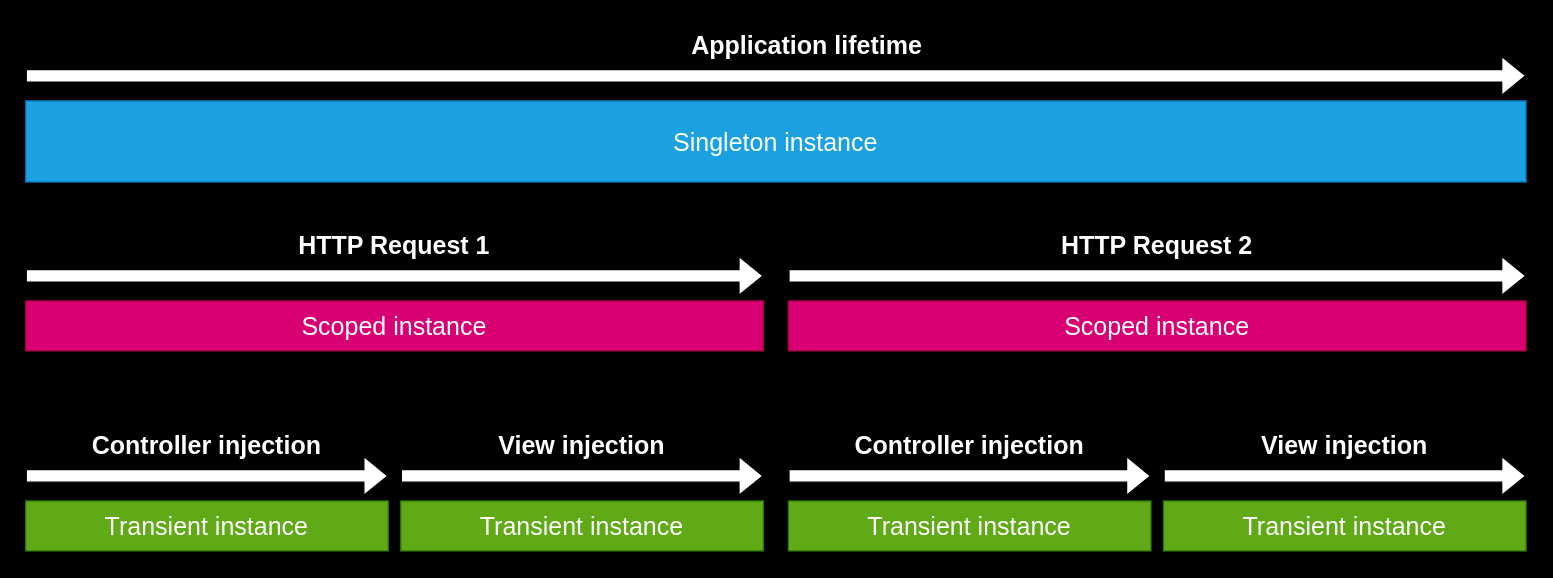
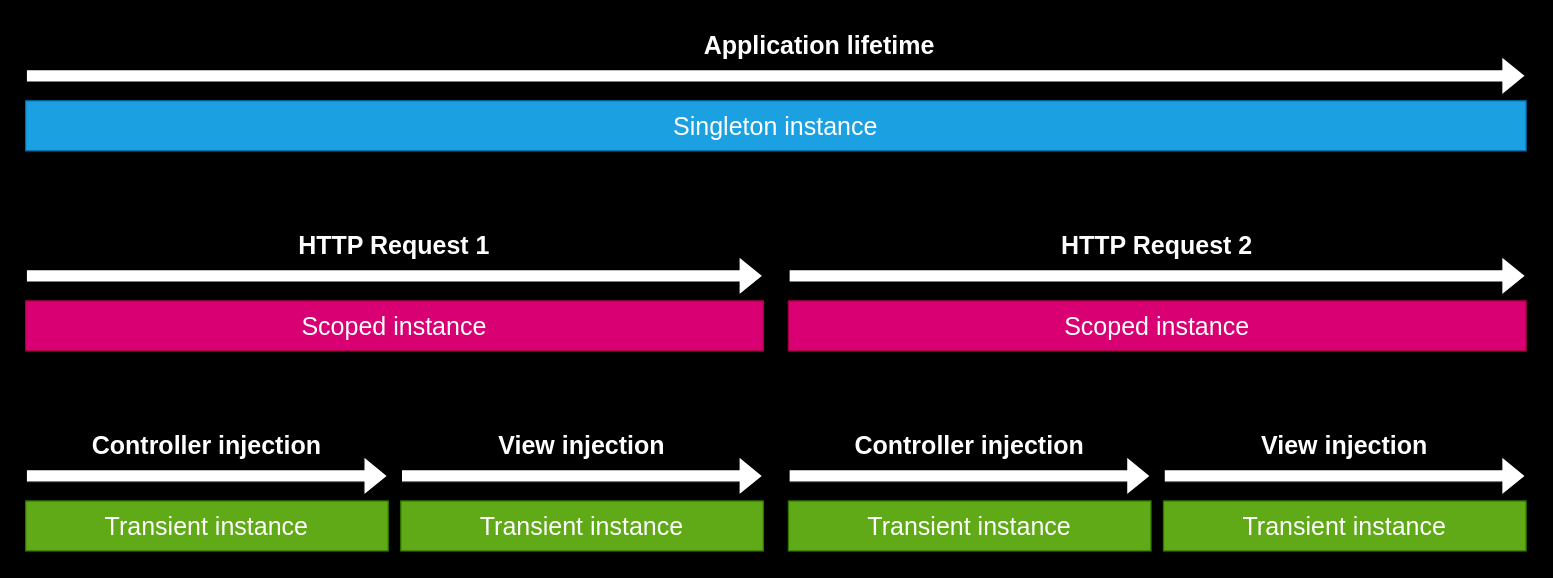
node "Application lifetime": moved (807, 44) -> (819, 44)
node "Singleton instance": size 1500x81 -> 1500x50
